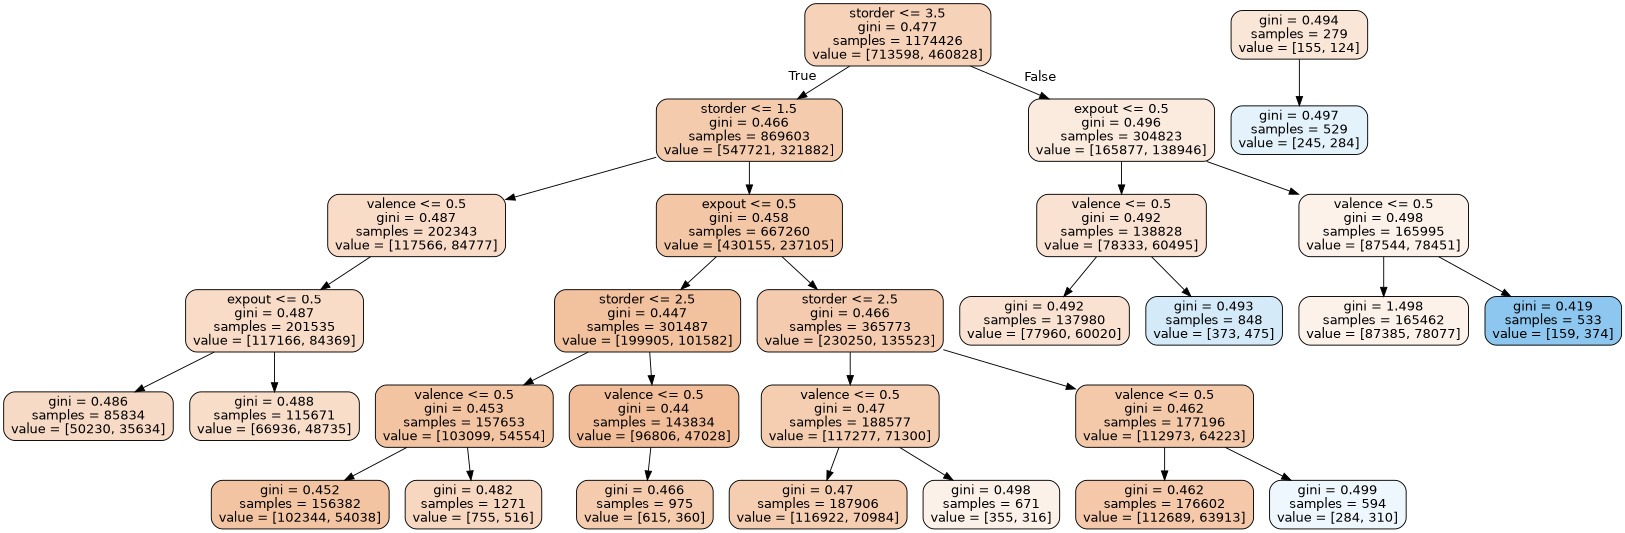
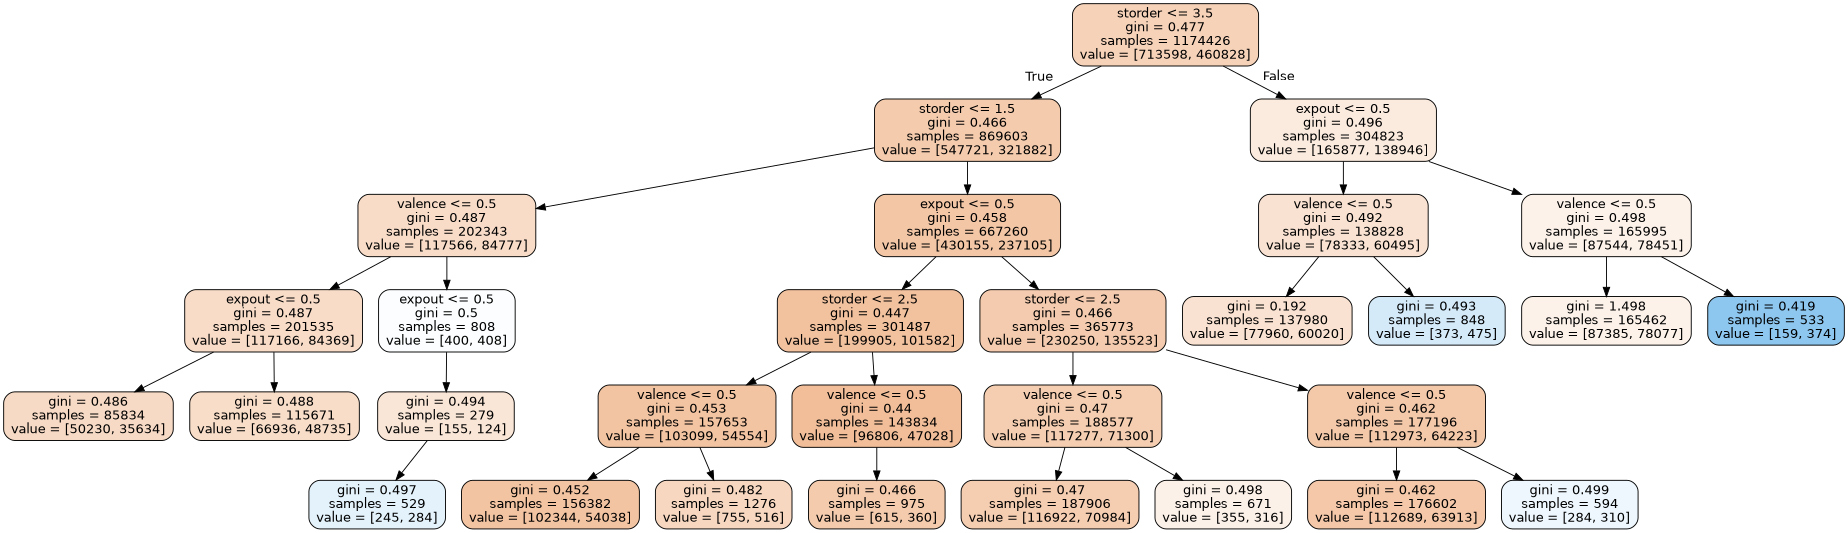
node "expout <= 0.5 gini = 0.5 samples = 808 value = [400, 408]": added
node "gini = 0.492 samples = 137980 value = [77960, 60020]": label "gini = 0.492 samples = 137980 value = [77960, 60020]" -> "gini = 0.192 samples = 137980 value = [77960, 60020]"
node "gini = 0.482 samples = 1271 value = [755, 516]": label "gini = 0.482 samples = 1271 value = [755, 516]" -> "gini = 0.482 samples = 1276 value = [755, 516]"
